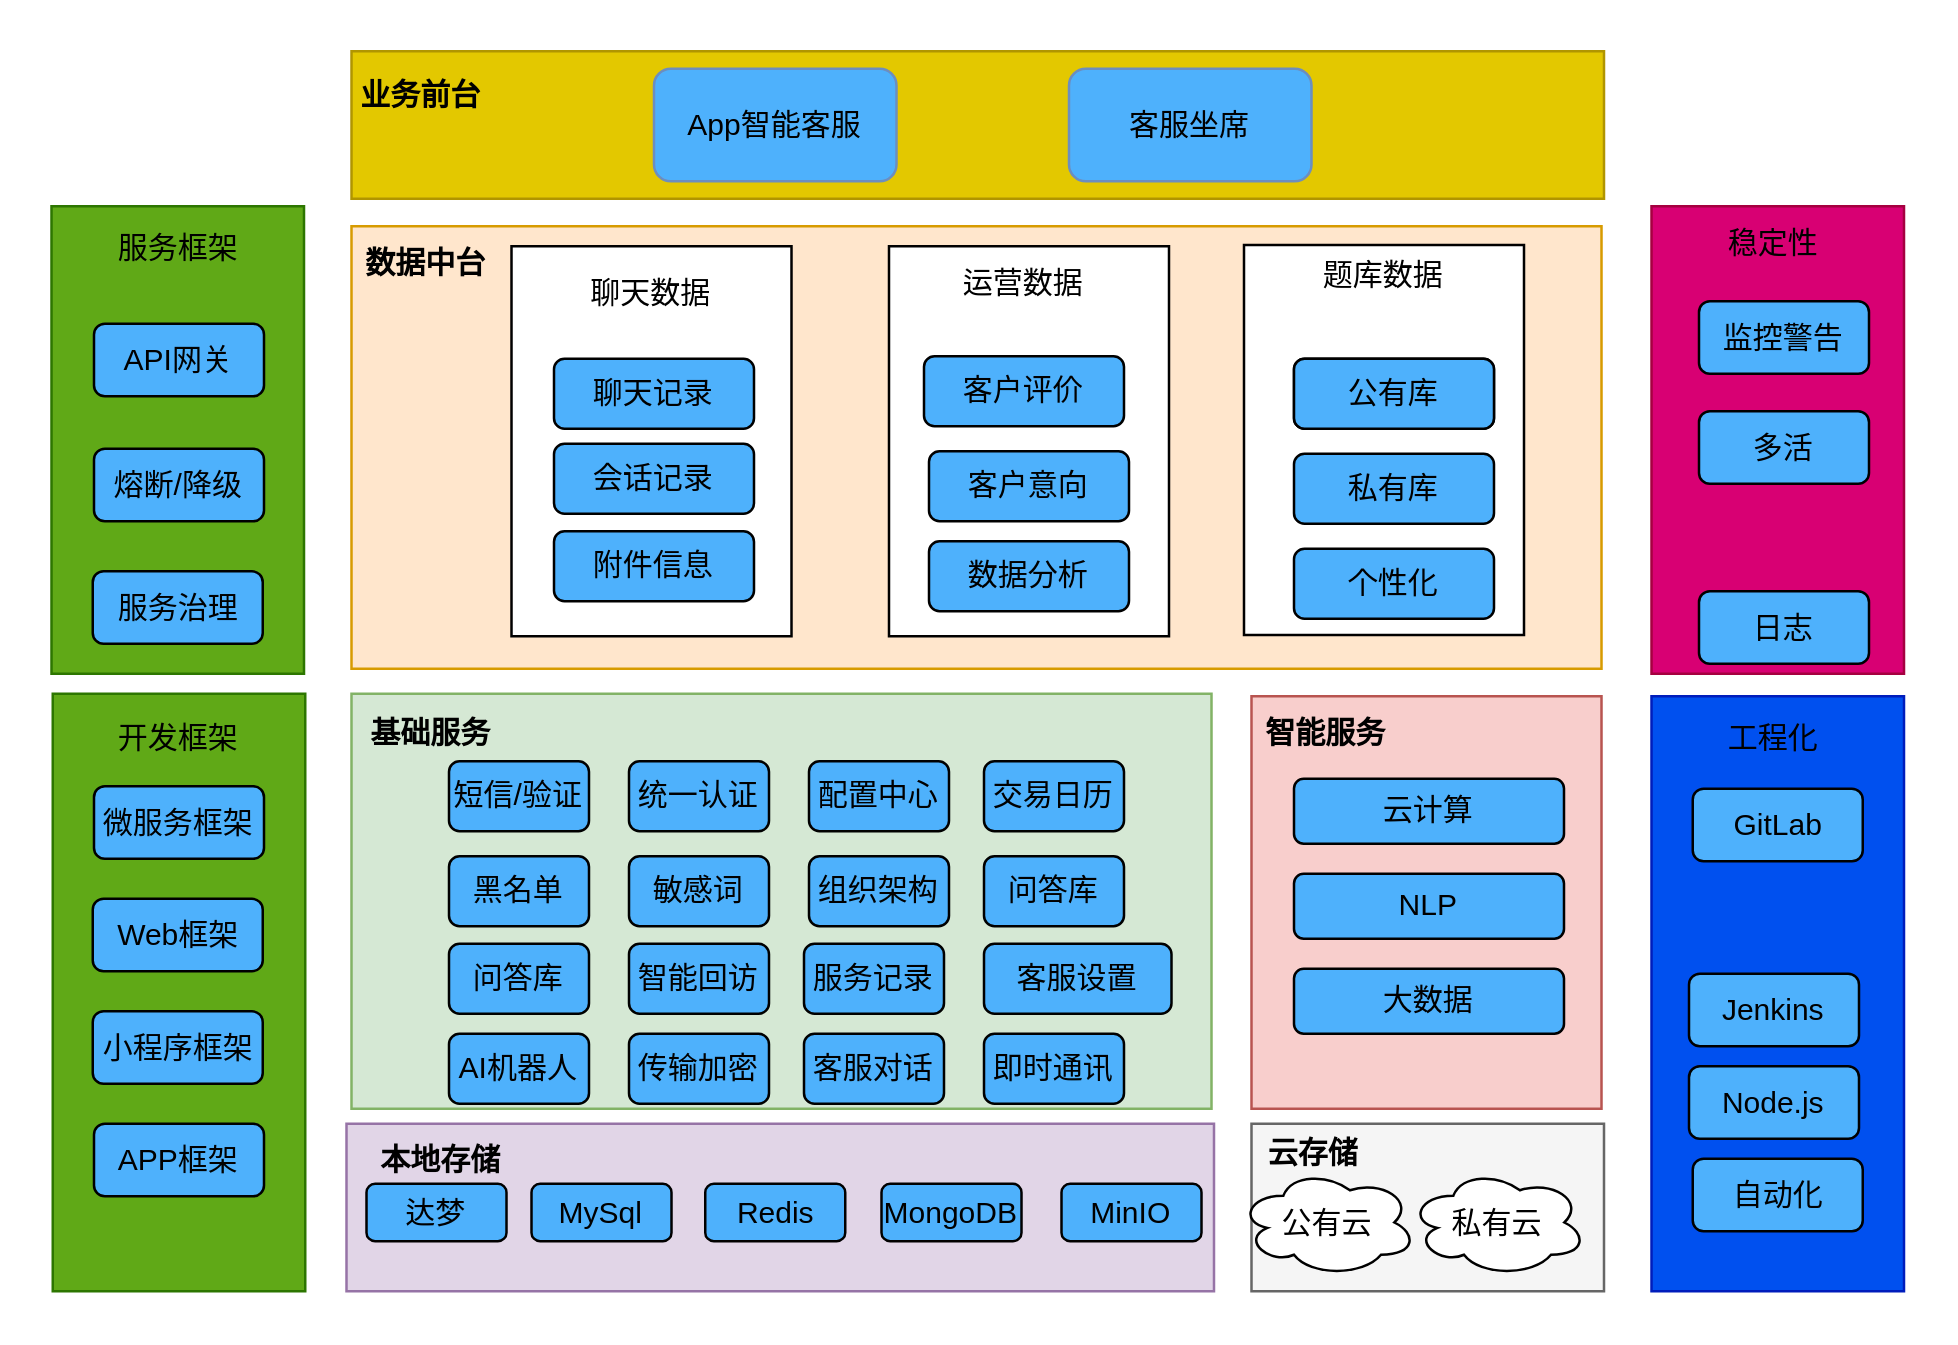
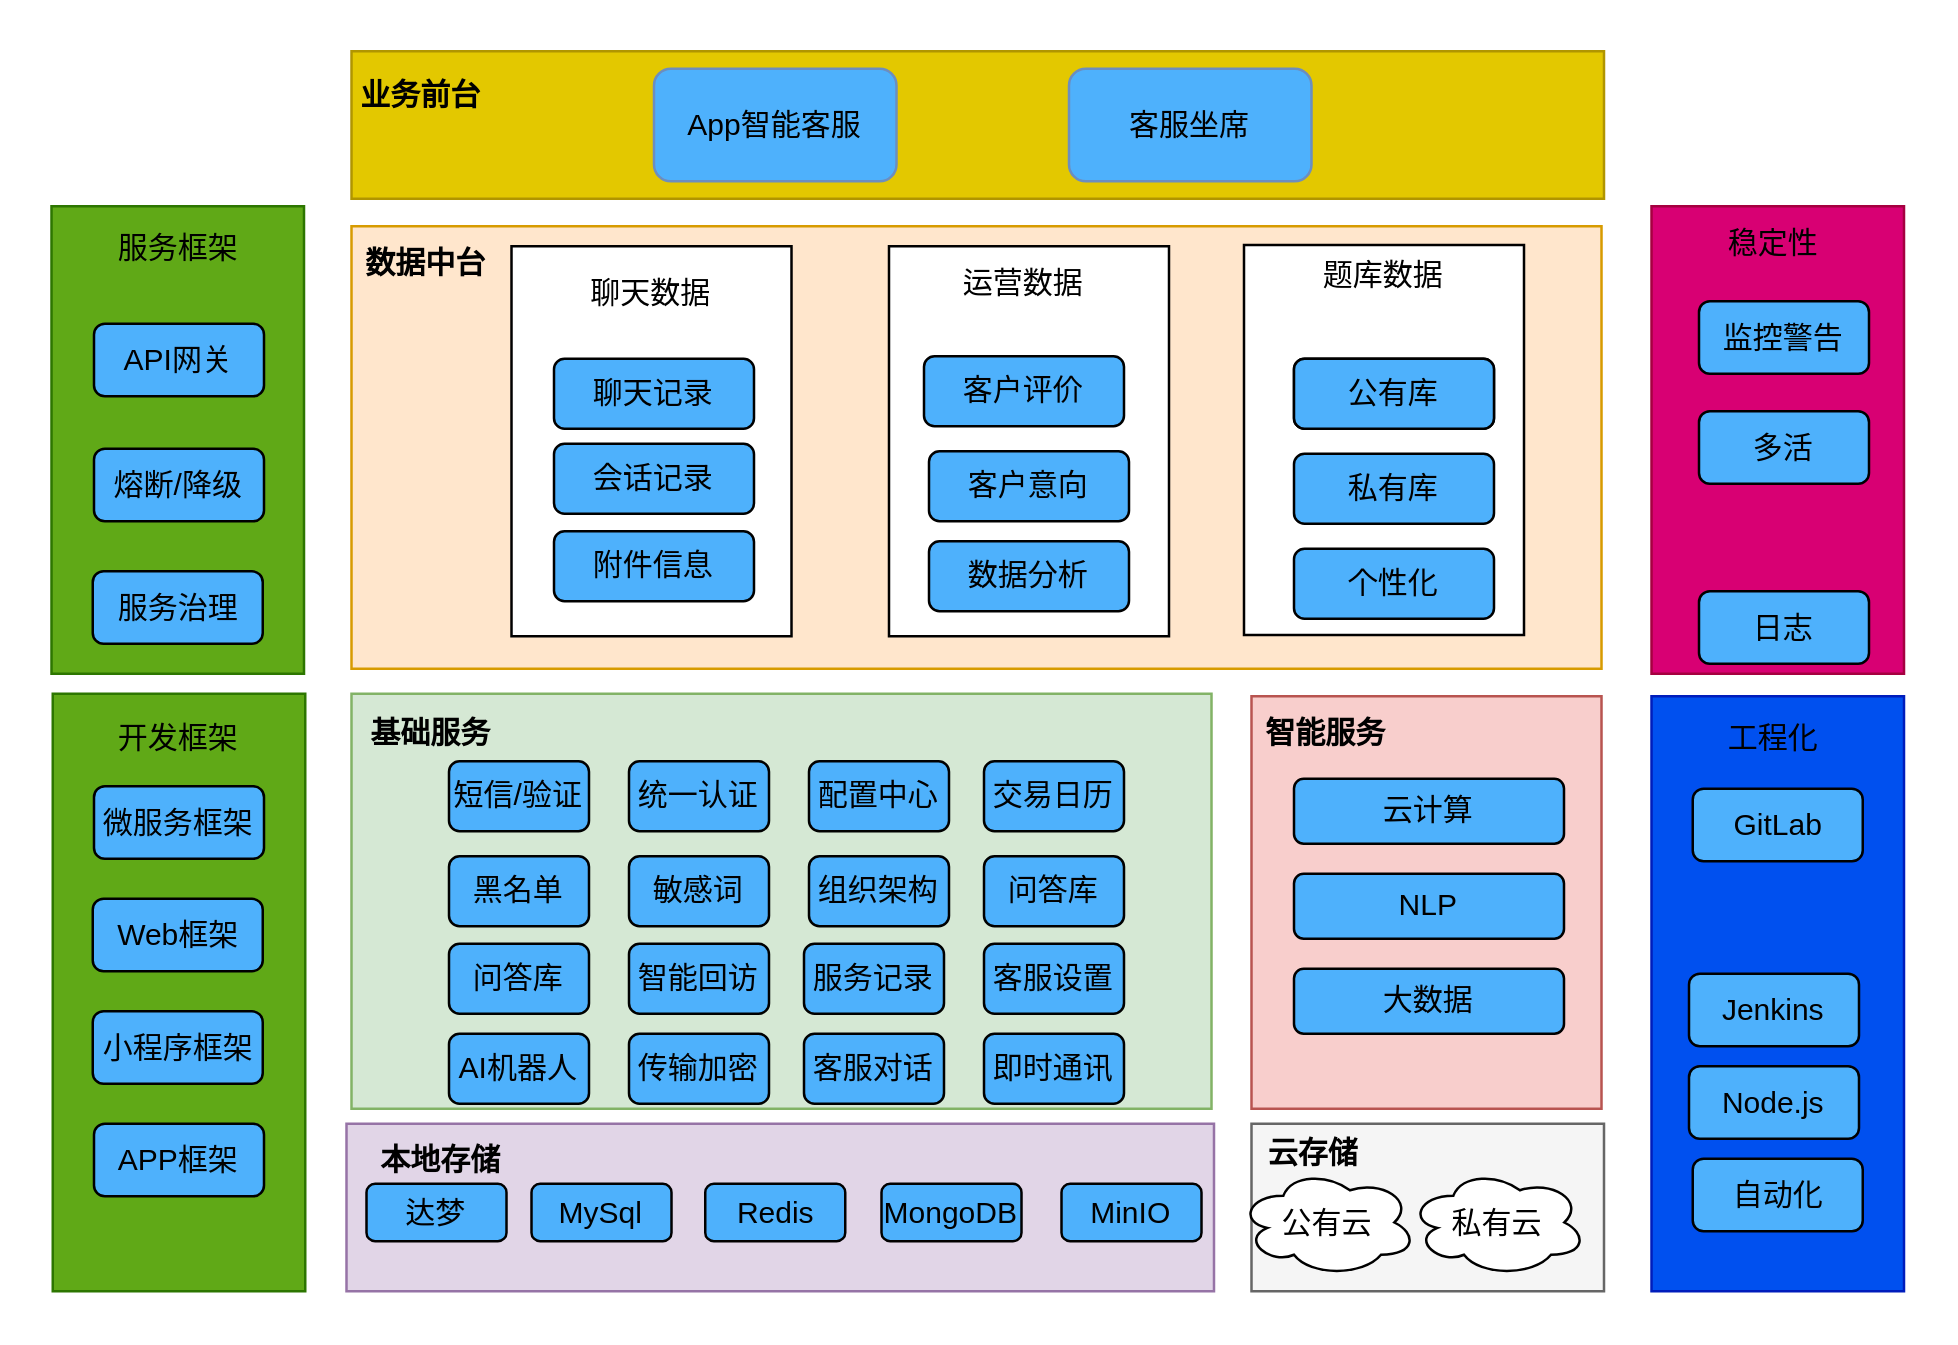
node "客服设置": size 188x70 -> 140x70
